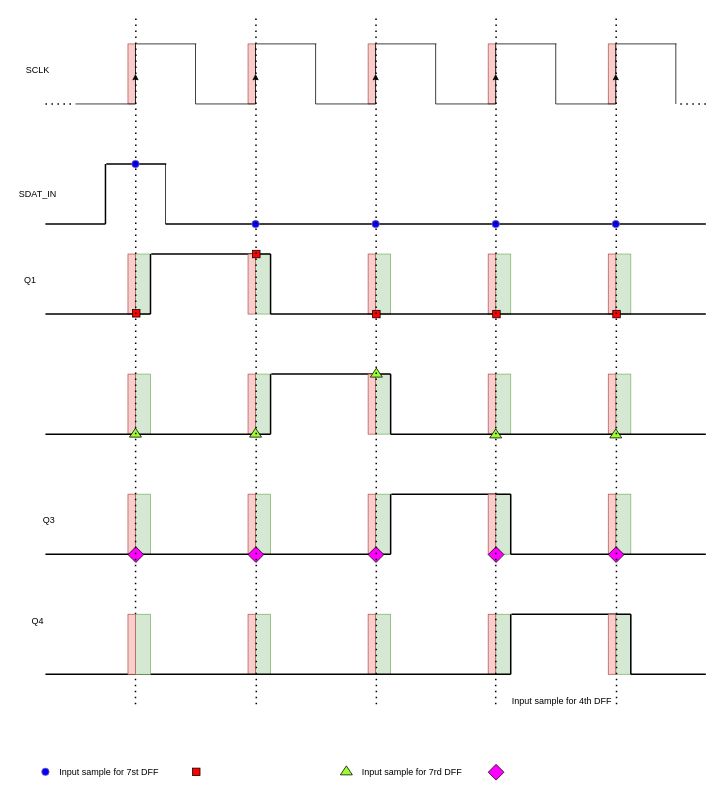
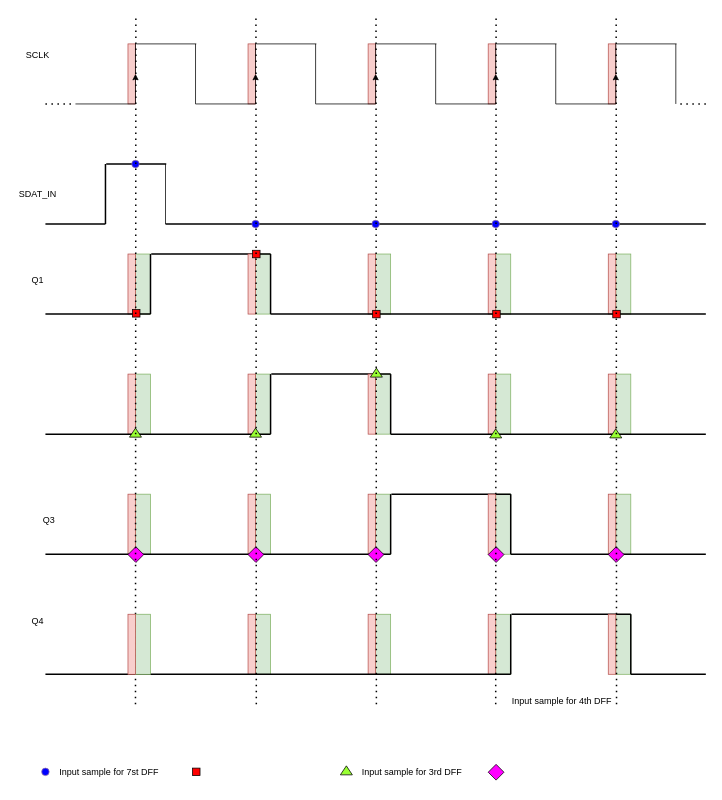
node "SCLK": moved (38, 70) -> (38, 55)
node "Q1": moved (30, 280) -> (38, 280)
node "Input sample for 7rd DFF": label "Input sample for 7rd DFF" -> "Input sample for 3rd DFF"
